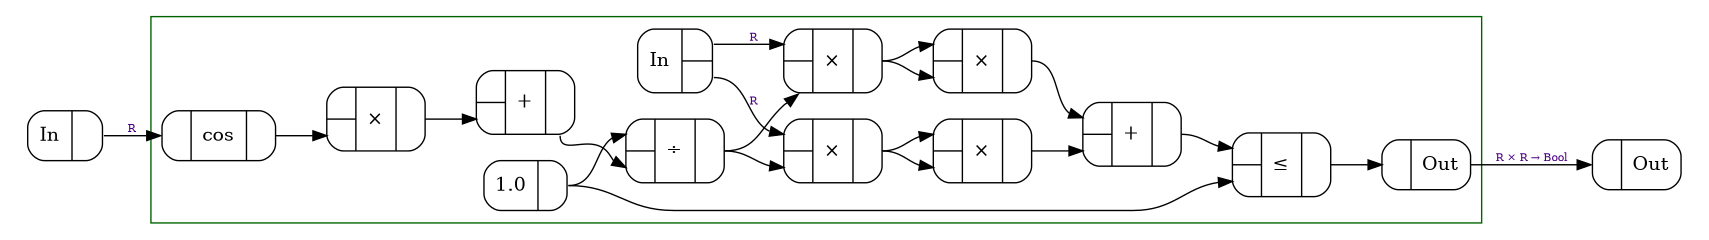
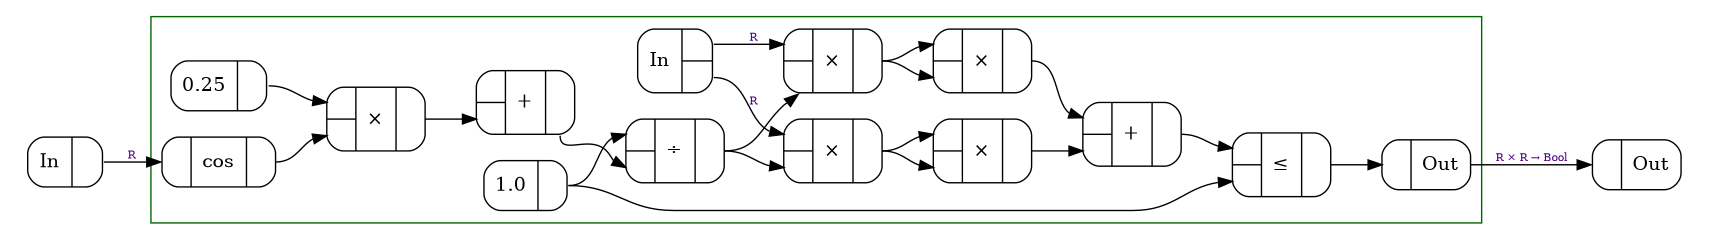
node "0.25": added
